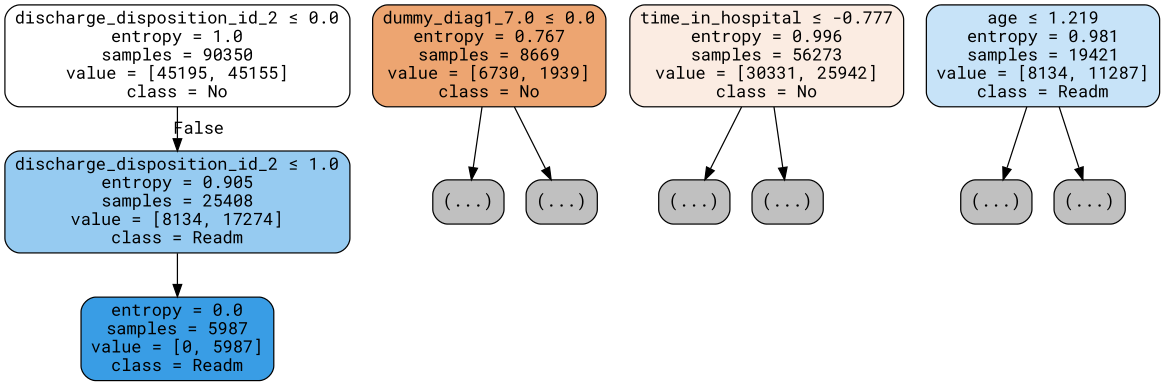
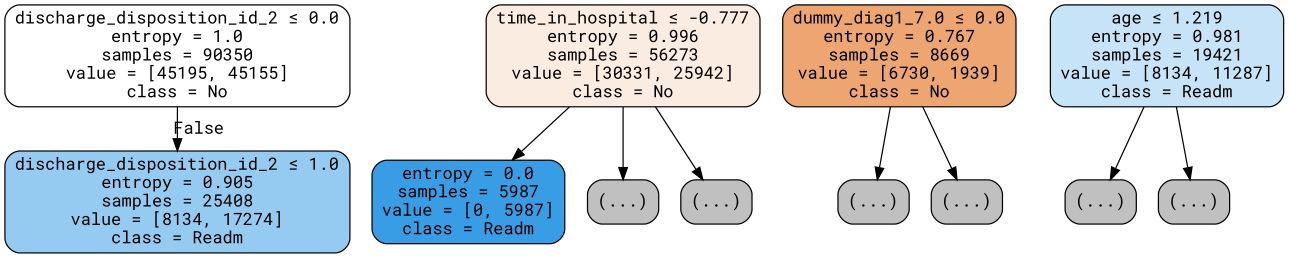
edge "discharge_disposition_id_2 ≤ 1.0" -> "entropy = 0.0": now "time_in_hospital ≤ -0.777" -> "entropy = 0.0"
